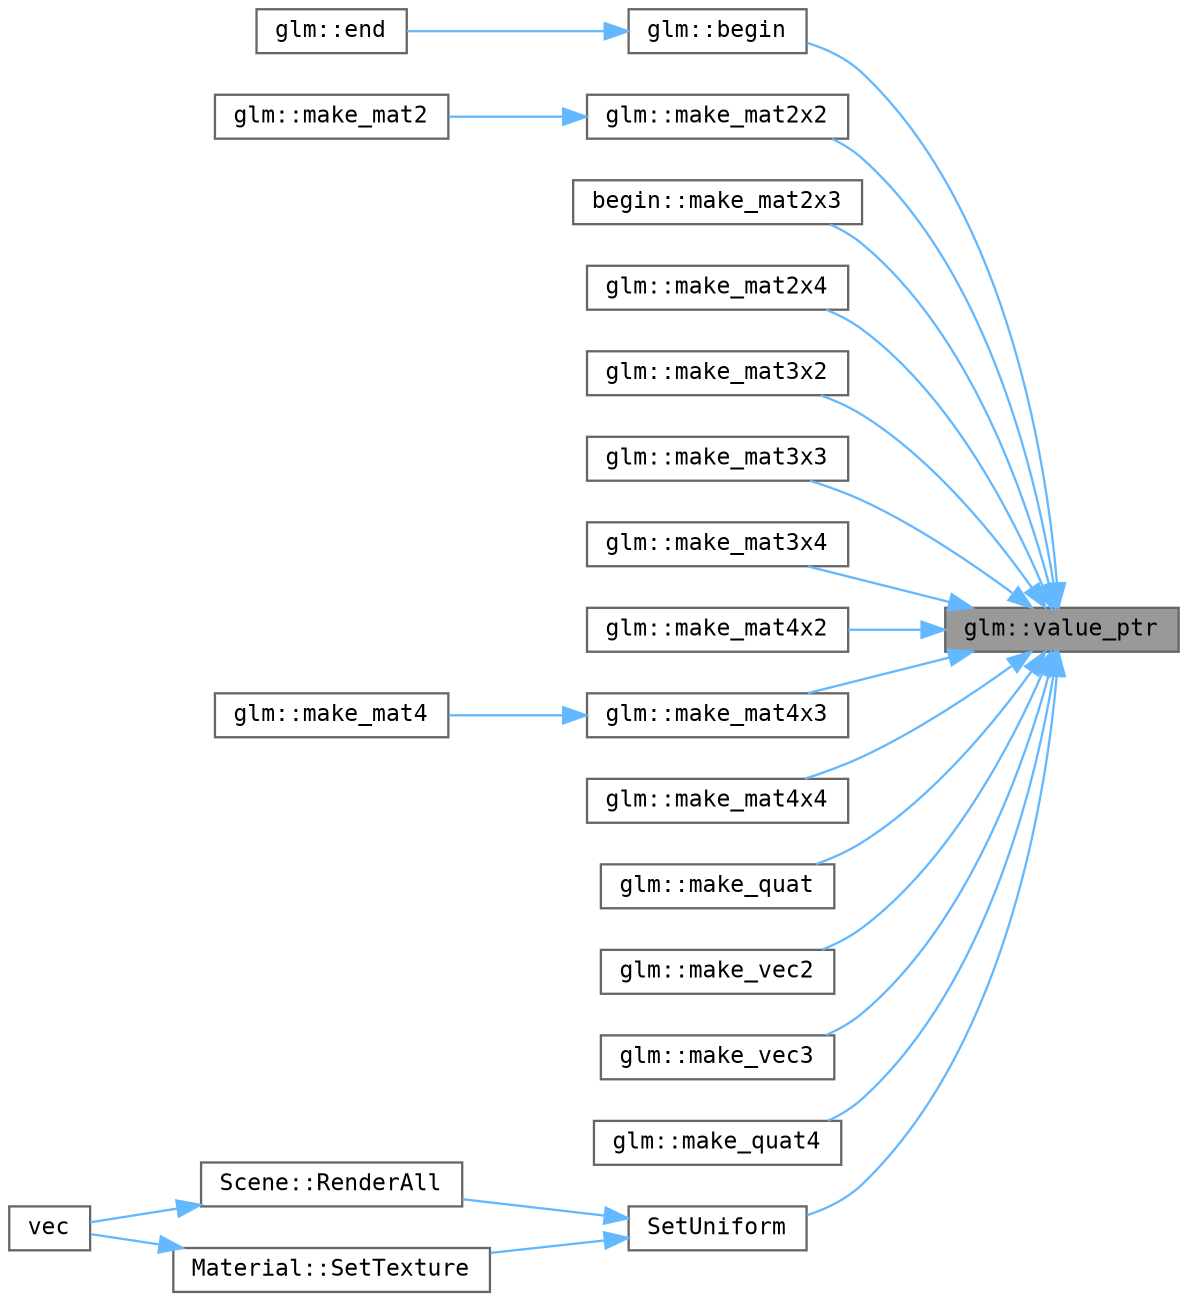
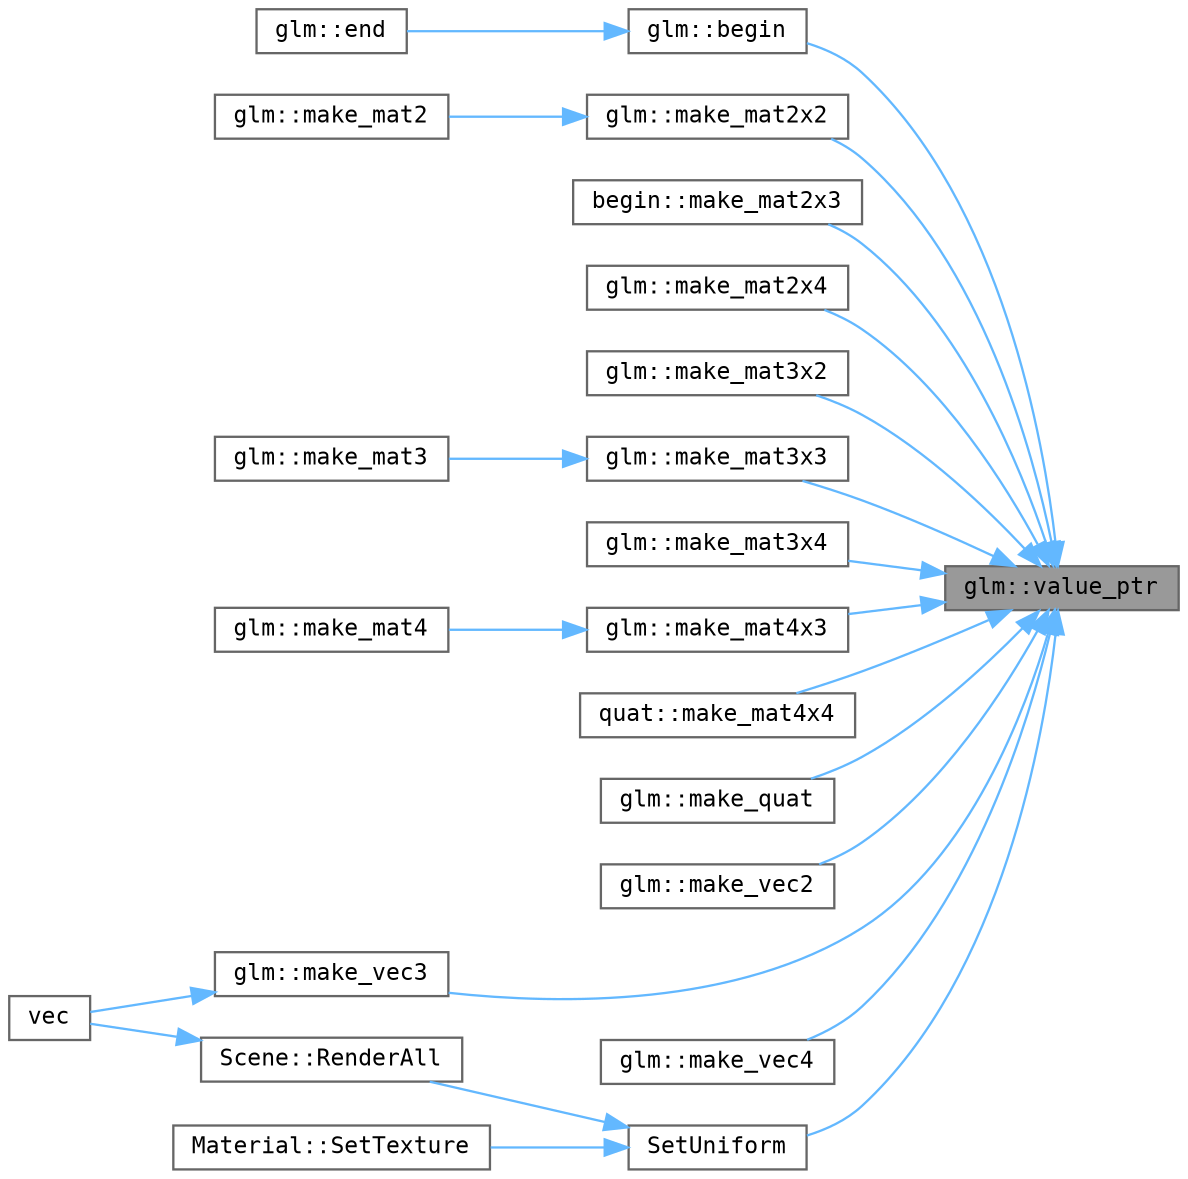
node "glm::make_mat3": added
node "glm::make_mat4x2": removed
node "glm::make_mat4x4": label "glm::make_mat4x4" -> "quat::make_mat4x4"
node "glm::make_quat4": label "glm::make_quat4" -> "glm::make_vec4"
edge "vec" -> "Material::SetTexture": now "vec" -> "glm::make_vec3"
